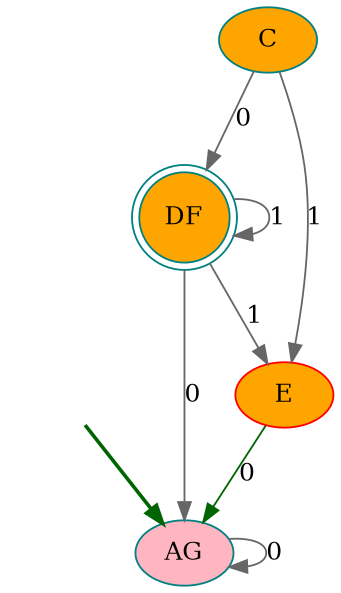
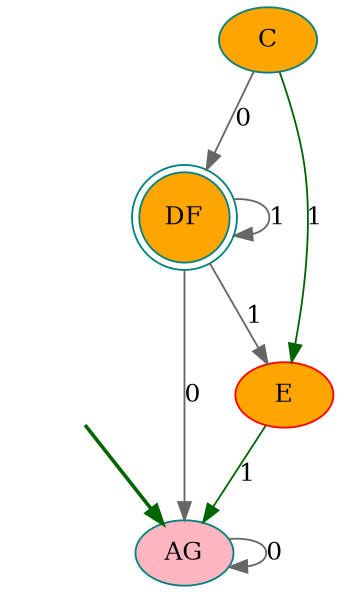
edge "C" -> "E": color gray40 -> darkgreen
edge "E" -> "AG": label "0" -> "1"
